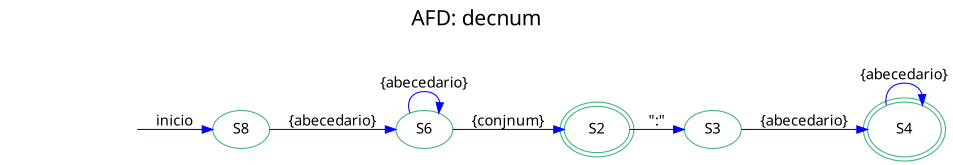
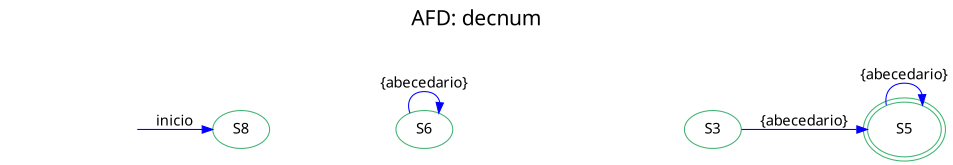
edge "S8" -> "S6": removed, label "{abecedario}"
node "S2": removed
node "S4": label "S4" -> "S5"
